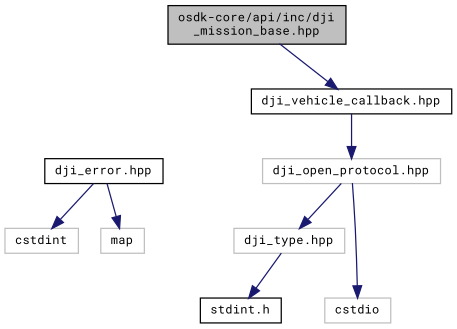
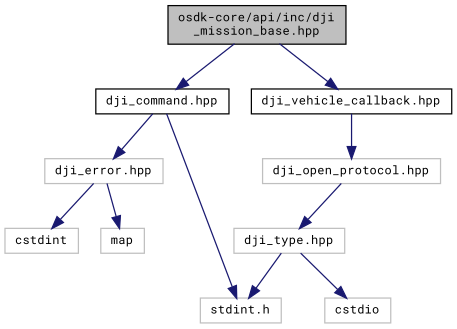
node "dji_command.hpp": added
node "dji_error.hpp": color black -> grey75
edge "dji_open_protocol.hpp" -> "cstdio": now "dji_type.hpp" -> "cstdio"
node "stdint.h": color black -> grey75
